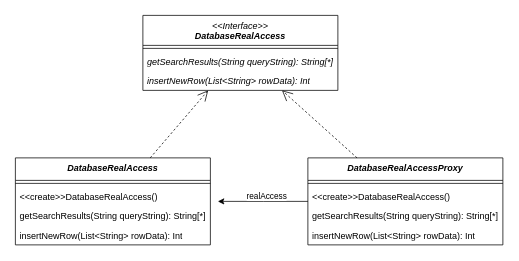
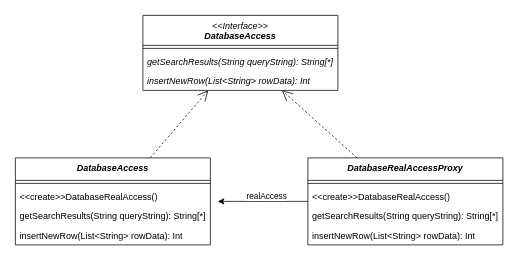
node "<<Interface>> DatabaseRealAccess": label "<<Interface>> DatabaseRealAccess" -> "<<Interface>> DatabaseAccess"
node "DatabaseRealAccess": label "DatabaseRealAccess" -> "DatabaseAccess"
